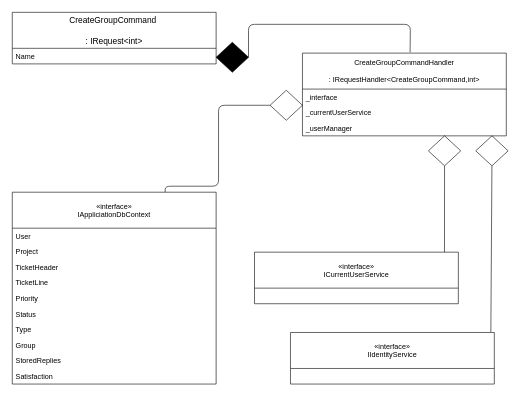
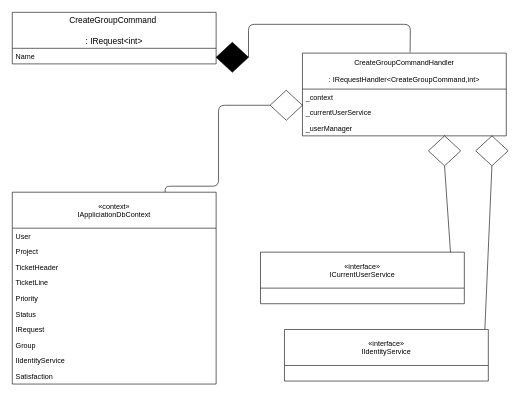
node "_interface": label "_interface" -> "_context"
node "«interface» IAppliciationDbContext": label "«interface» IAppliciationDbContext" -> "«context» IAppliciationDbContext"
node "«interface» ICurrentUserService": moved (357, 278) -> (363, 278)
node "Type": label "Type" -> "IRequest"
node "«interface» IIdentityService": moved (393, 359) -> (387, 356)
node "StoredReplies": label "StoredReplies" -> "IIdentityService"
